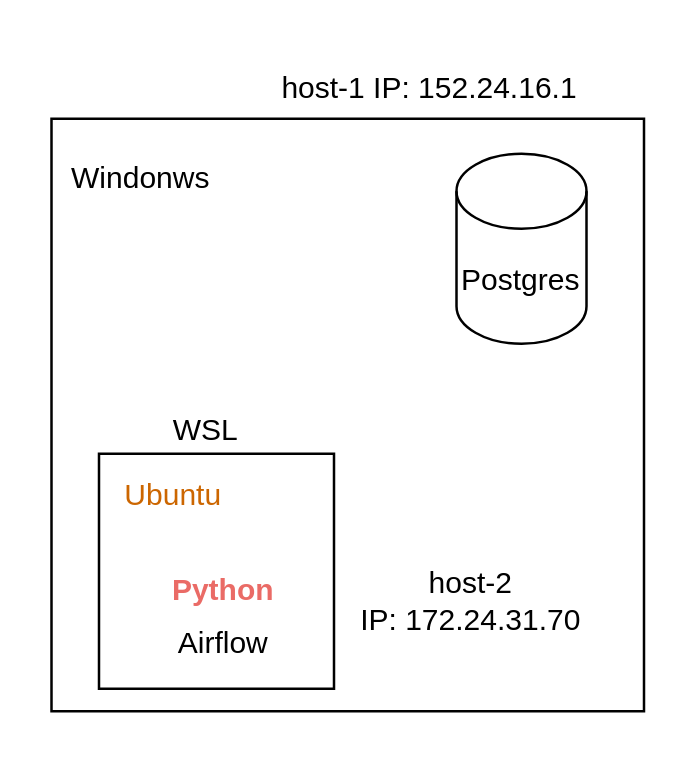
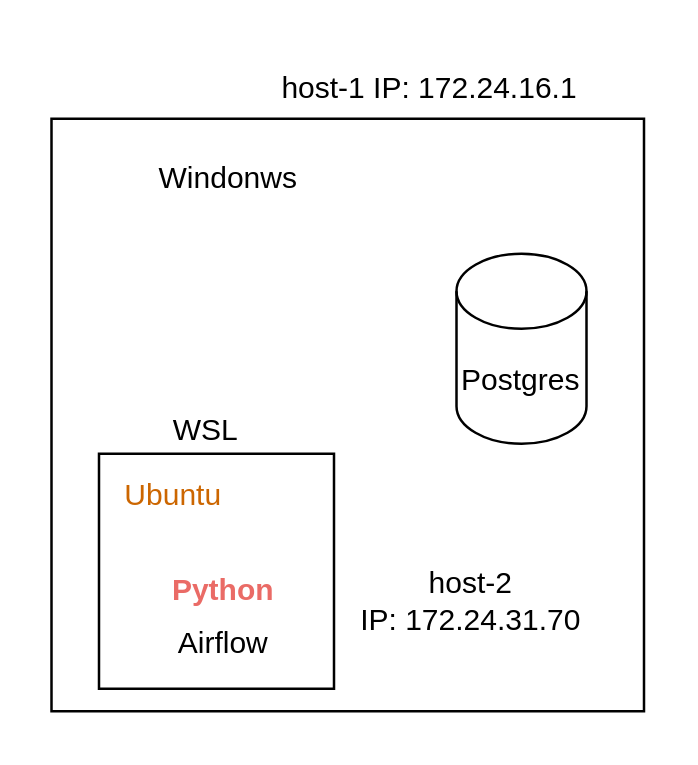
node "host-1 IP: 152.24.16.1": label "host-1 IP: 152.24.16.1" -> "host-1 IP: 172.24.16.1"
node "Windonws": moved (141, 179) -> (229, 179)
node "Postgres": moved (521, 249) -> (521, 349)
